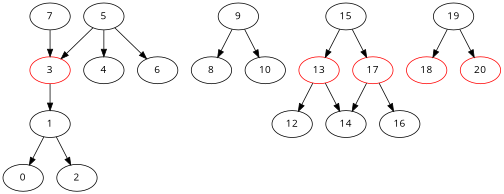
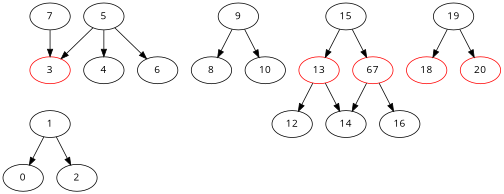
node "17": label "17" -> "67"
edge "3" -> "1": removed
